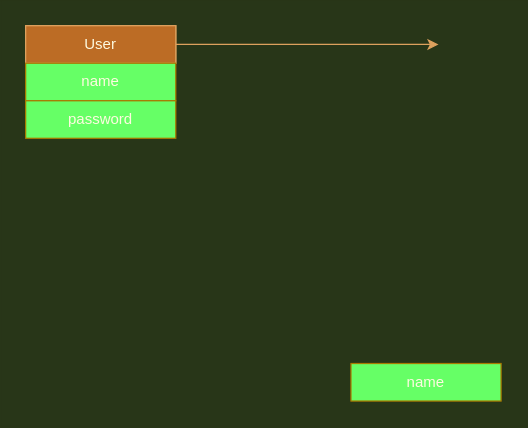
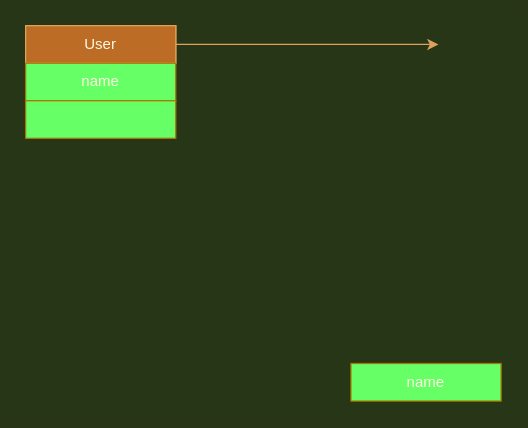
node "password": removed
